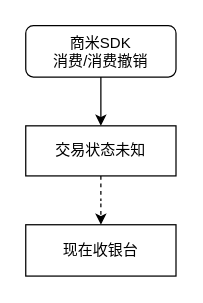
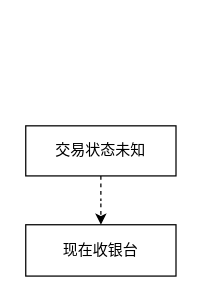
node "商米SDK 消费/消费撤销": removed
edge "商米SDK 消费/消费撤销" -> "交易状态未知": removed
